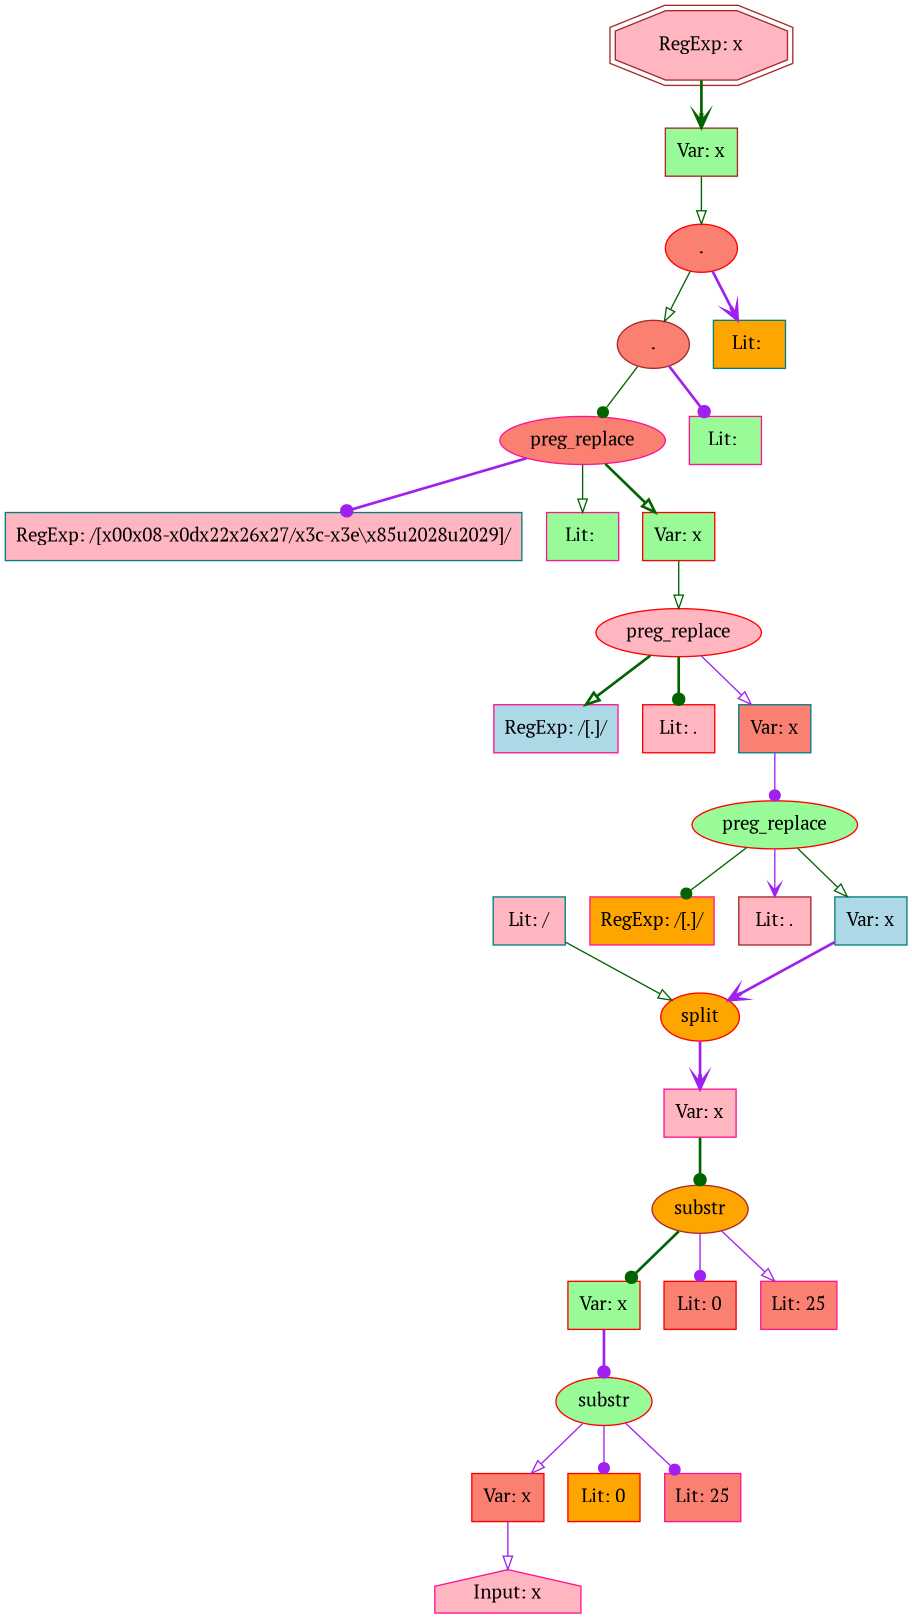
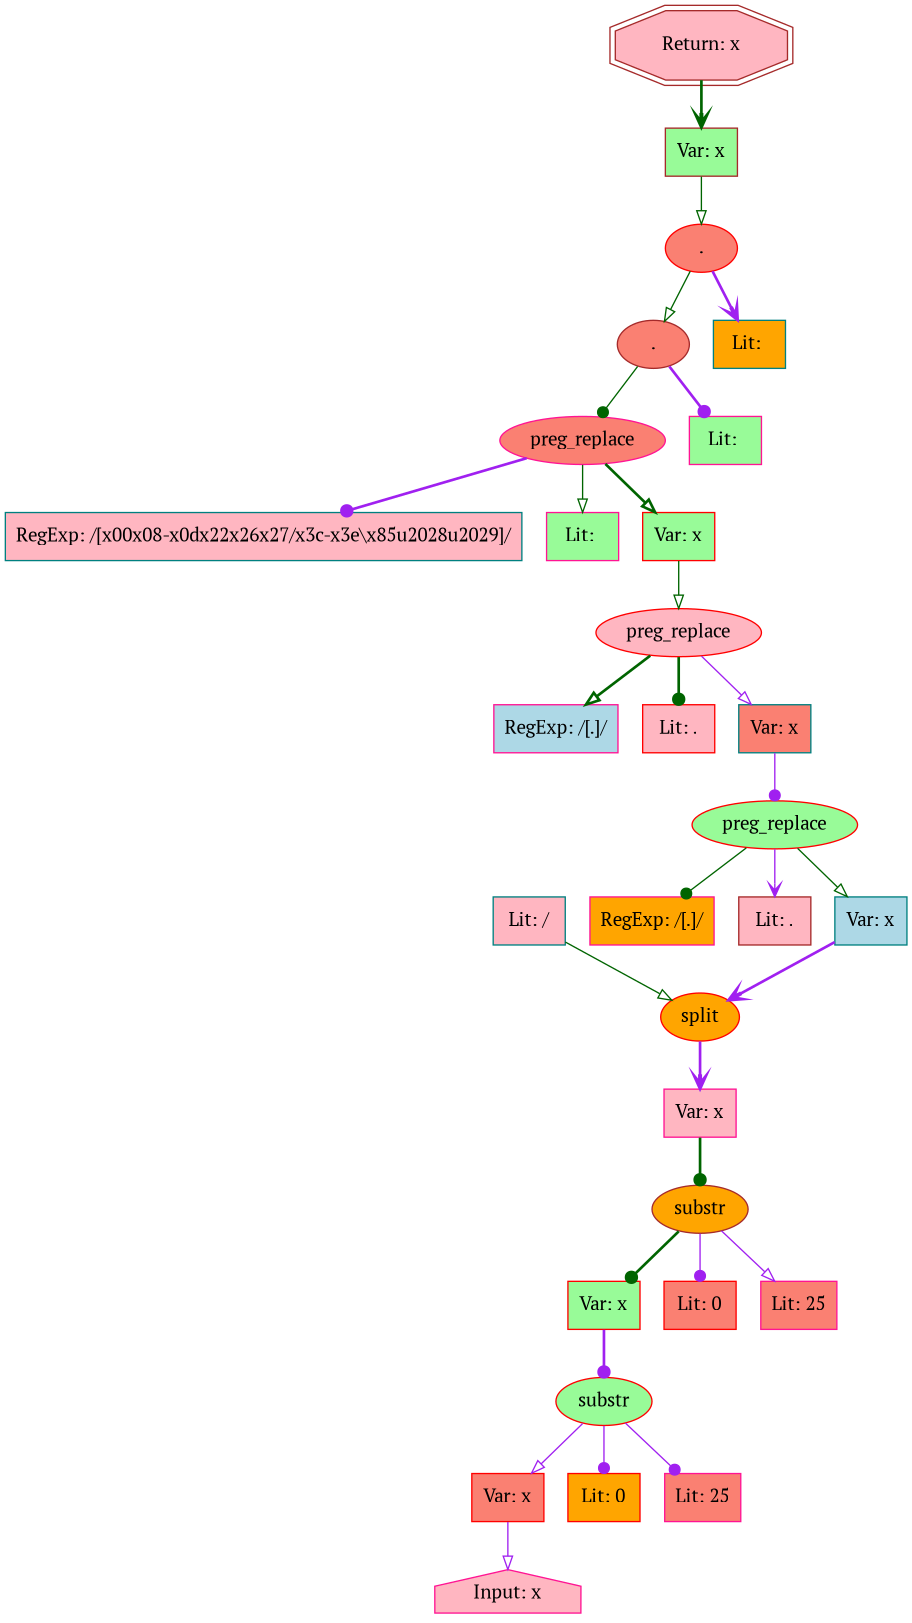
node "RegExp: x": label "RegExp: x" -> "Return: x"
